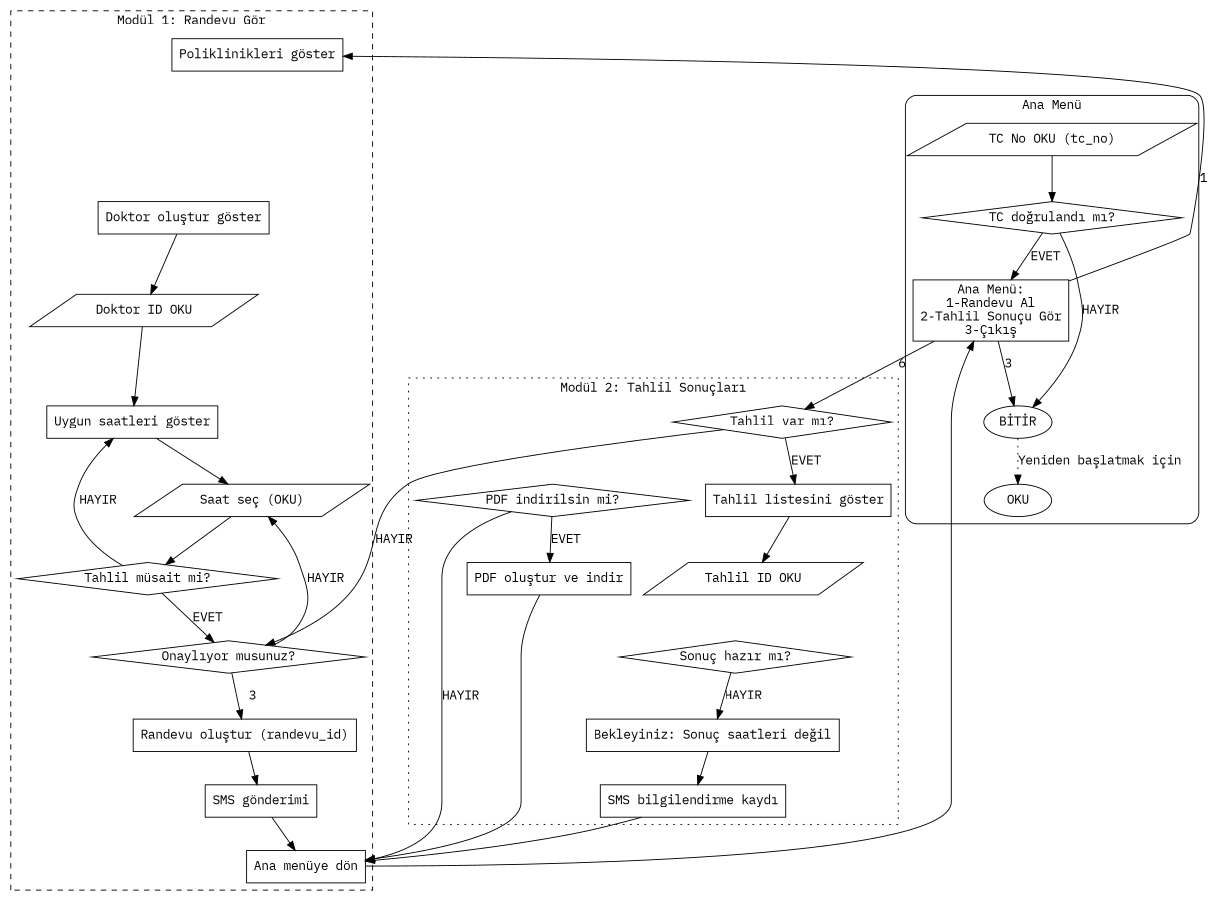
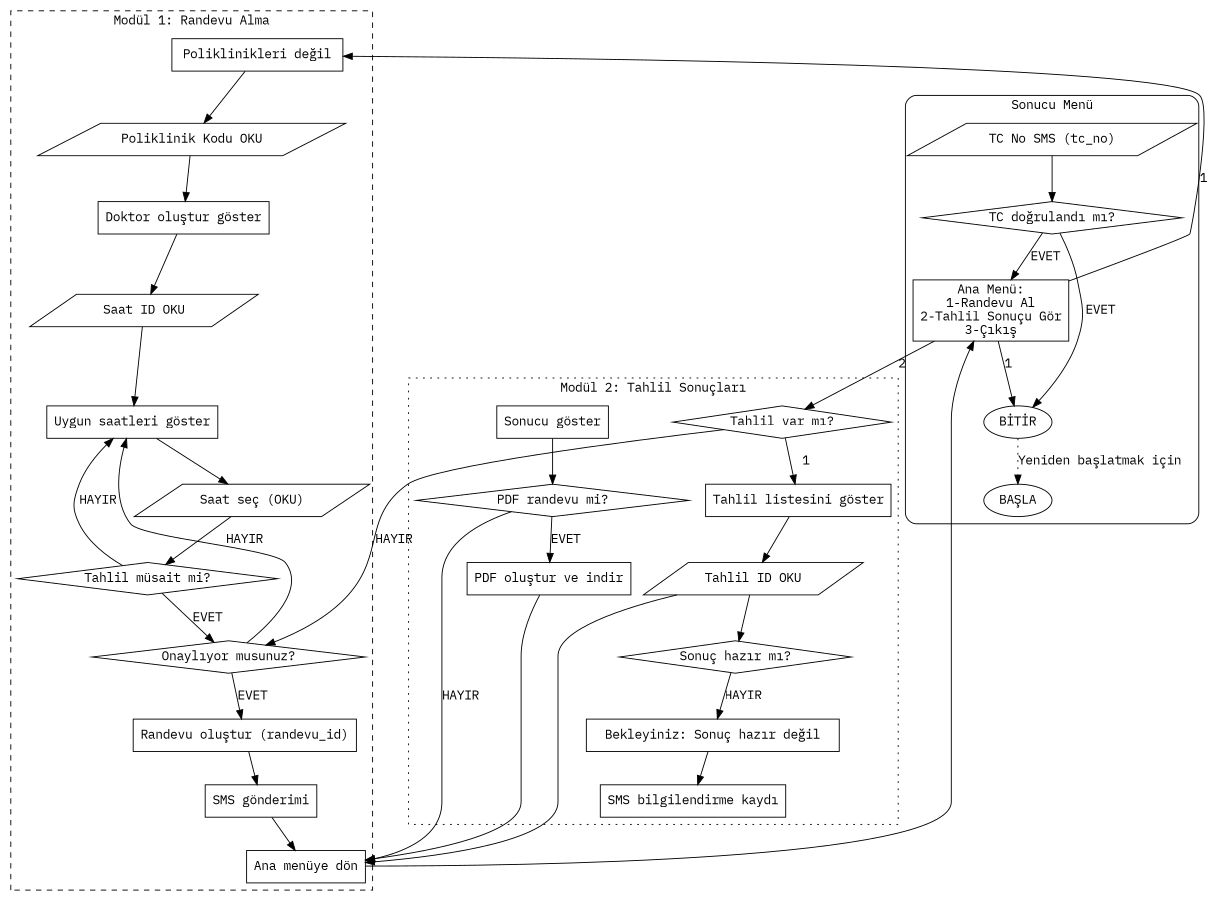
cluster "Modül 1: Randevu Gör": label "Modül 1: Randevu Gör" -> "Modül 1: Randevu Alma"
node "Poliklinikleri göster": label "Poliklinikleri göster" -> "Poliklinikleri değil"
cluster "Ana Menü": label "Ana Menü" -> "Sonucu Menü"
node "Poliklinik Kodu OKU": added
node "TC No OKU (tc_no)": label "TC No OKU (tc_no)" -> "TC No SMS (tc_no)"
node "Doktor ID OKU": label "Doktor ID OKU" -> "Saat ID OKU"
edge "TC doğrulandı mı?" -> "BİTİR": label "HAYIR" -> "EVET"
edge "Ana Menü: 1-Randevu Al 2-Tahlil Sonuçu Gör 3-Çıkış" -> "Tahlil var mı?": label "6" -> "2"
edge "Ana Menü: 1-Randevu Al 2-Tahlil Sonuçu Gör 3-Çıkış" -> "BİTİR": label "3" -> "1"
node "Sonucu göster": added
edge "Tahlil var mı?" -> "Tahlil listesini göster": label "EVET" -> "1"
node "PDF indirilsin mi?": label "PDF indirilsin mi?" -> "PDF randevu mi?"
node "OKU": label "OKU" -> "BAŞLA"
edge "Onaylıyor musunuz?" -> "Saat seç (OKU)": now "Onaylıyor musunuz?" -> "Uygun saatleri göster"
edge "Tahlil ID OKU" -> "Sonuç hazır mı?": added
edge "Onaylıyor musunuz?" -> "Randevu oluştur (randevu_id)": label "3" -> "EVET"
node "Bekleyiniz: Sonuç saatleri değil": label "Bekleyiniz: Sonuç saatleri değil" -> "Bekleyiniz: Sonuç hazır değil"
edge "SMS bilgilendirme kaydı" -> "Ana menüye dön": now "Tahlil ID OKU" -> "Ana menüye dön"
